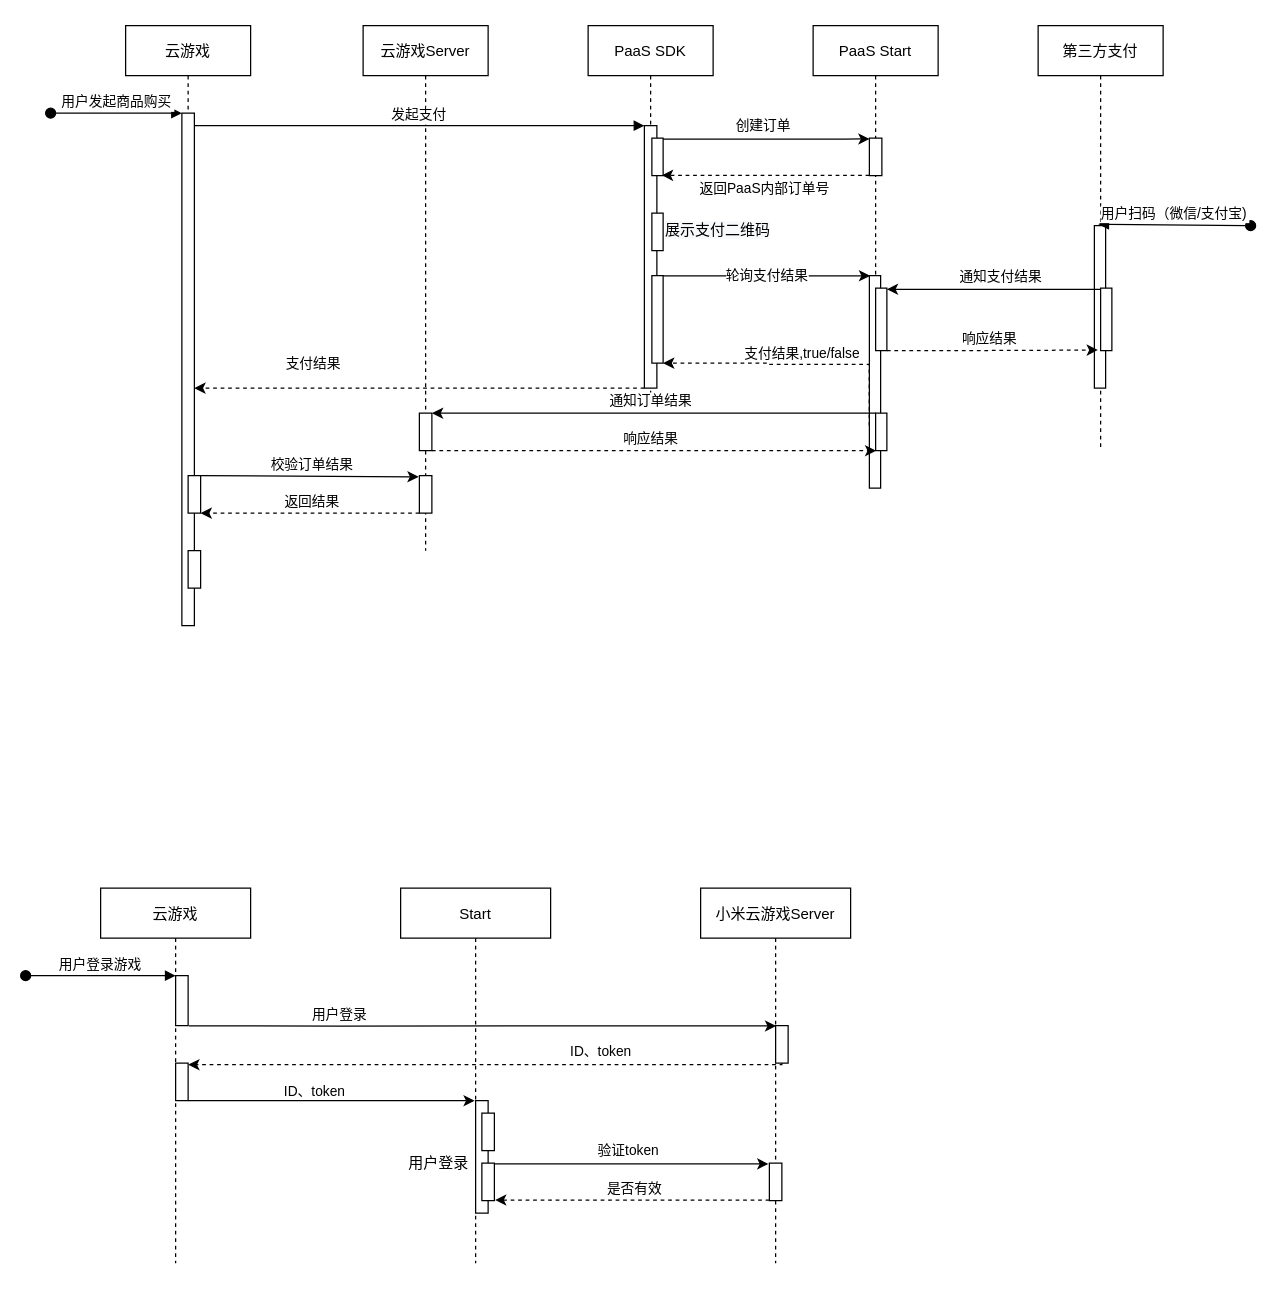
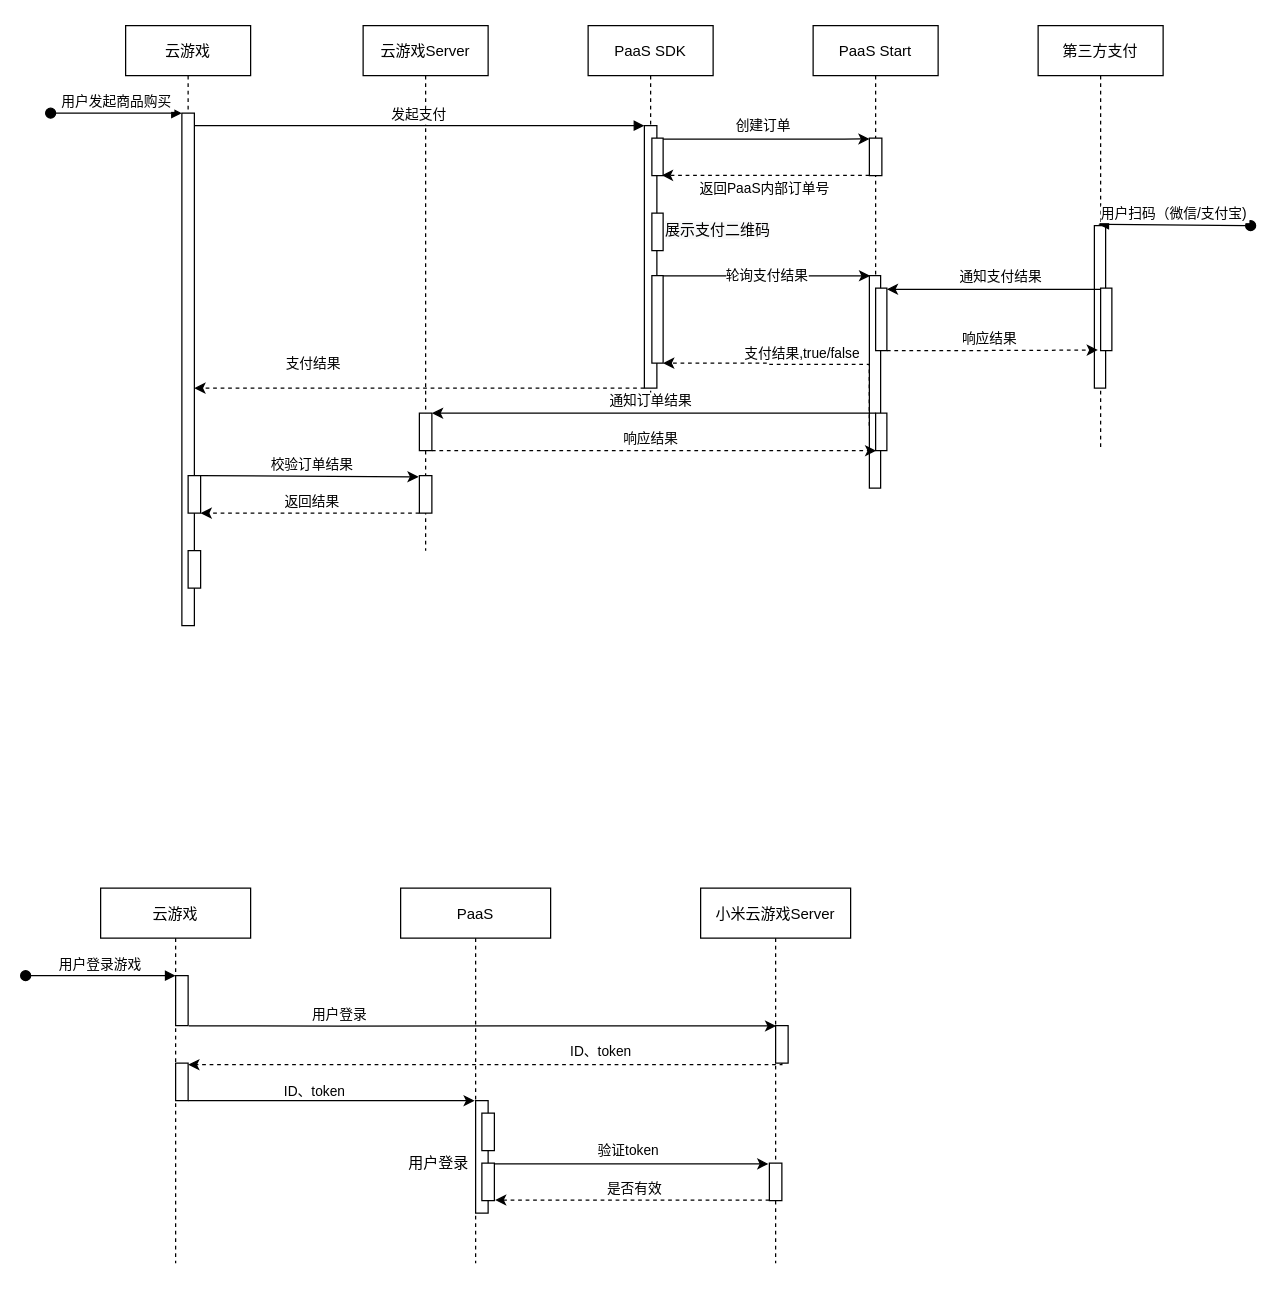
node "Start": label "Start" -> "PaaS"
